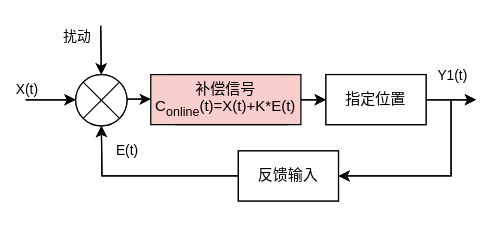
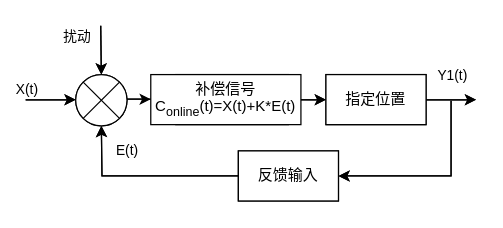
node "补偿信号Conline(t)=X(t)+K*E(t)": fillcolor #f8cecc -> #ffffff
